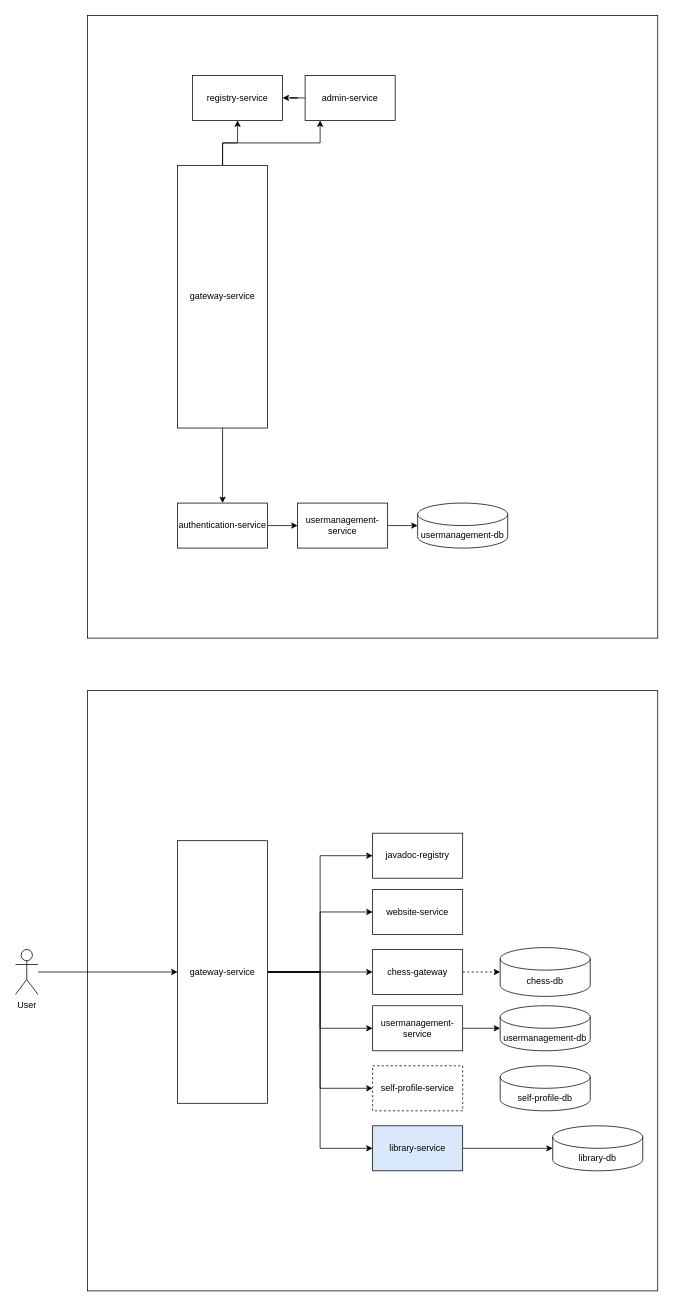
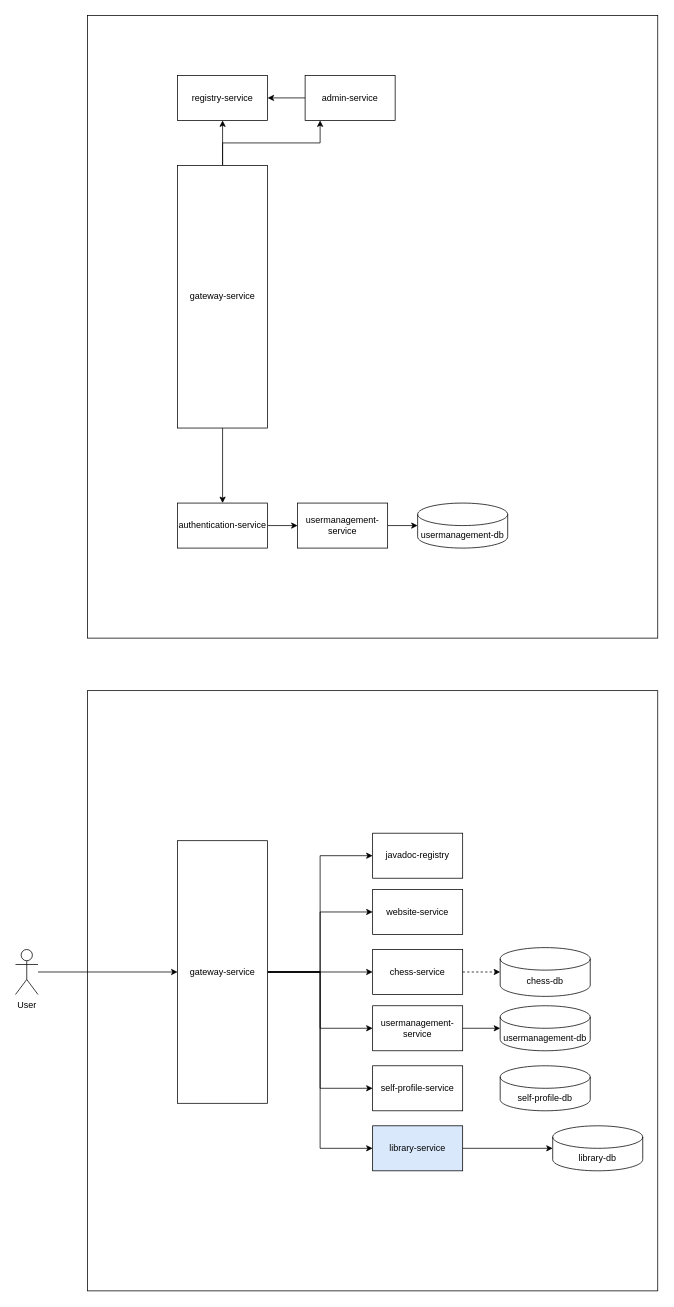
node "registry-service": moved (237, 98) -> (222, 98)
node "chess-gateway": label "chess-gateway" -> "chess-service"
node "self-profile-service": style dashed -> solid
